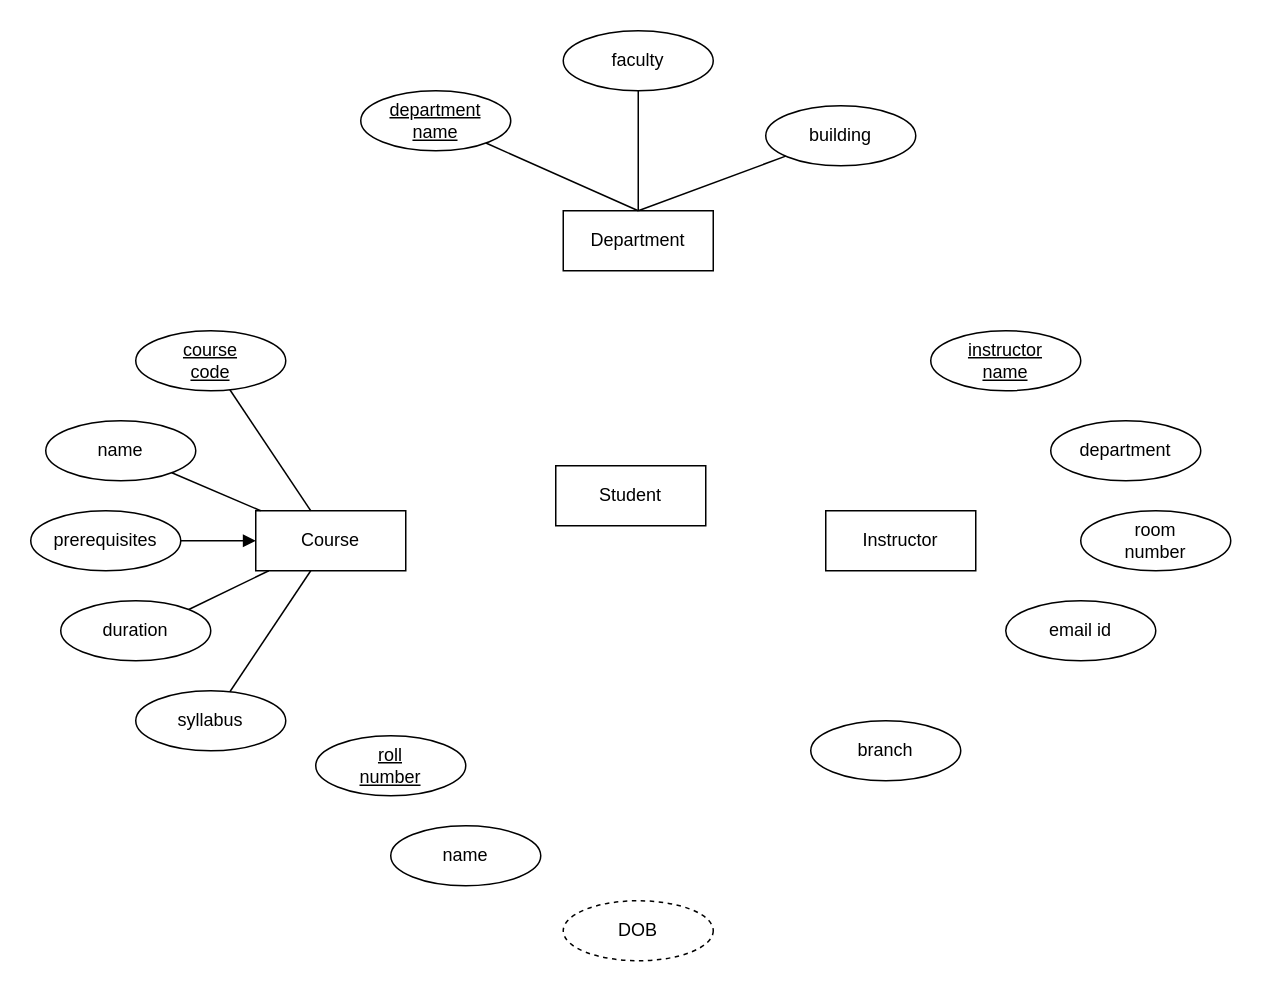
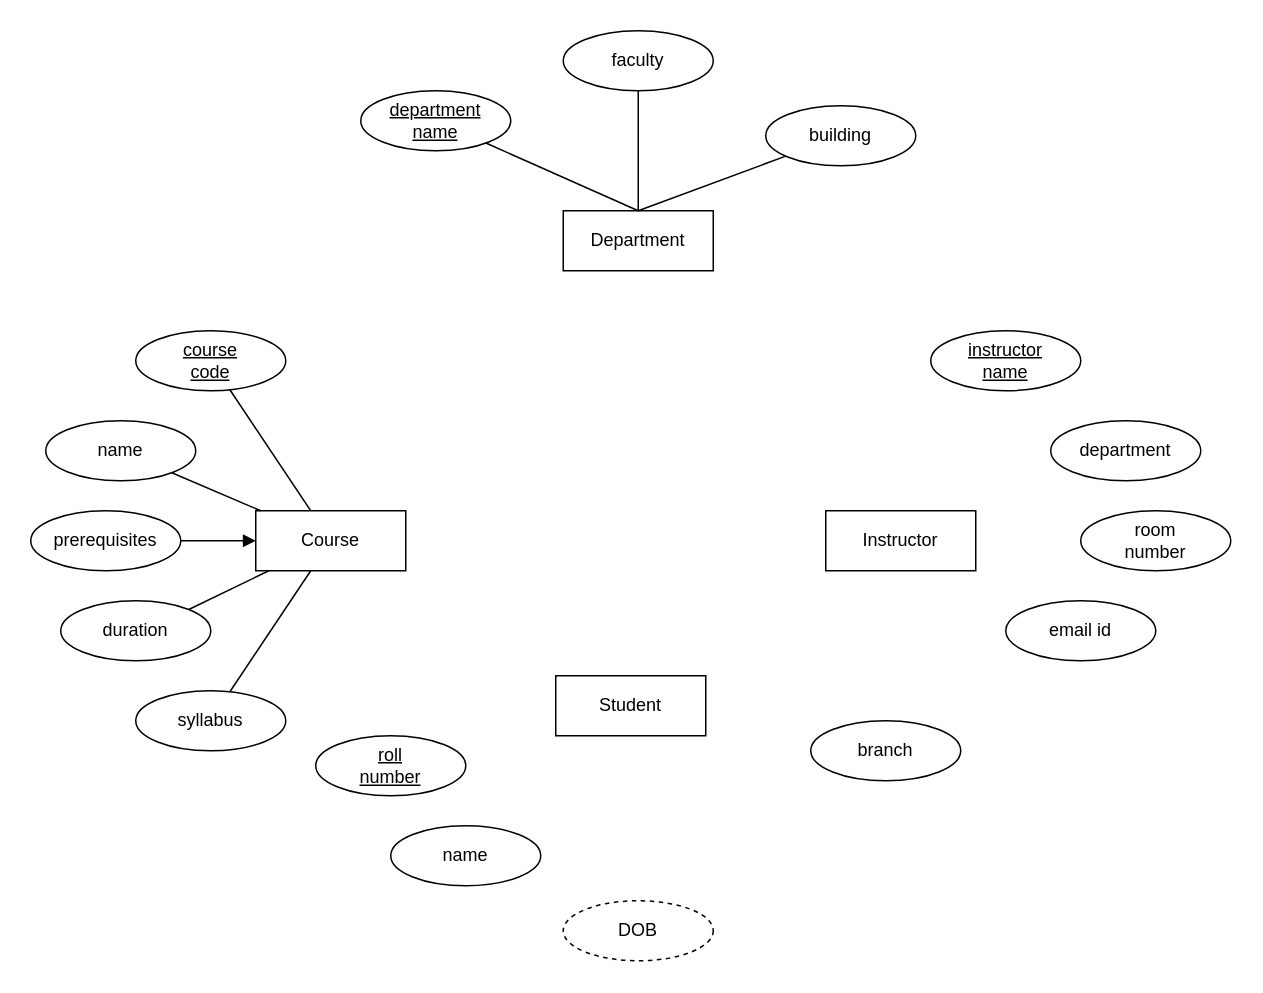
node "Student": moved (631, 496) -> (631, 706)
